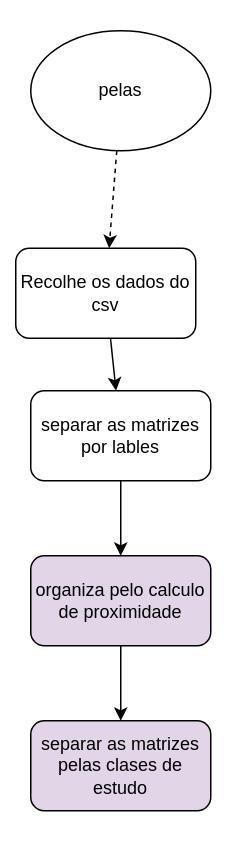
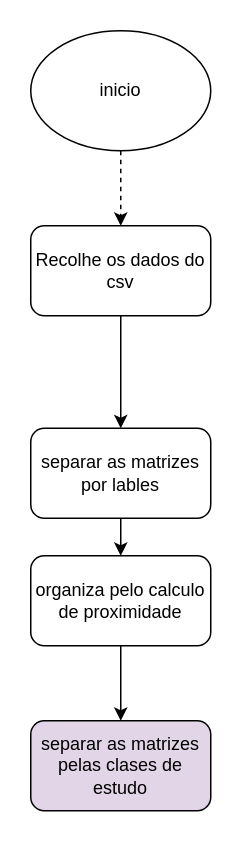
node "pelas": label "pelas" -> "inicio"
node "Recolhe os dados do csv": moved (106, 293) -> (121, 271)
node "separar as matrizes por lables": moved (121, 436) -> (121, 473)
node "organiza pelo calculo de proximidade": fillcolor #e1d5e7 -> #ffffff
